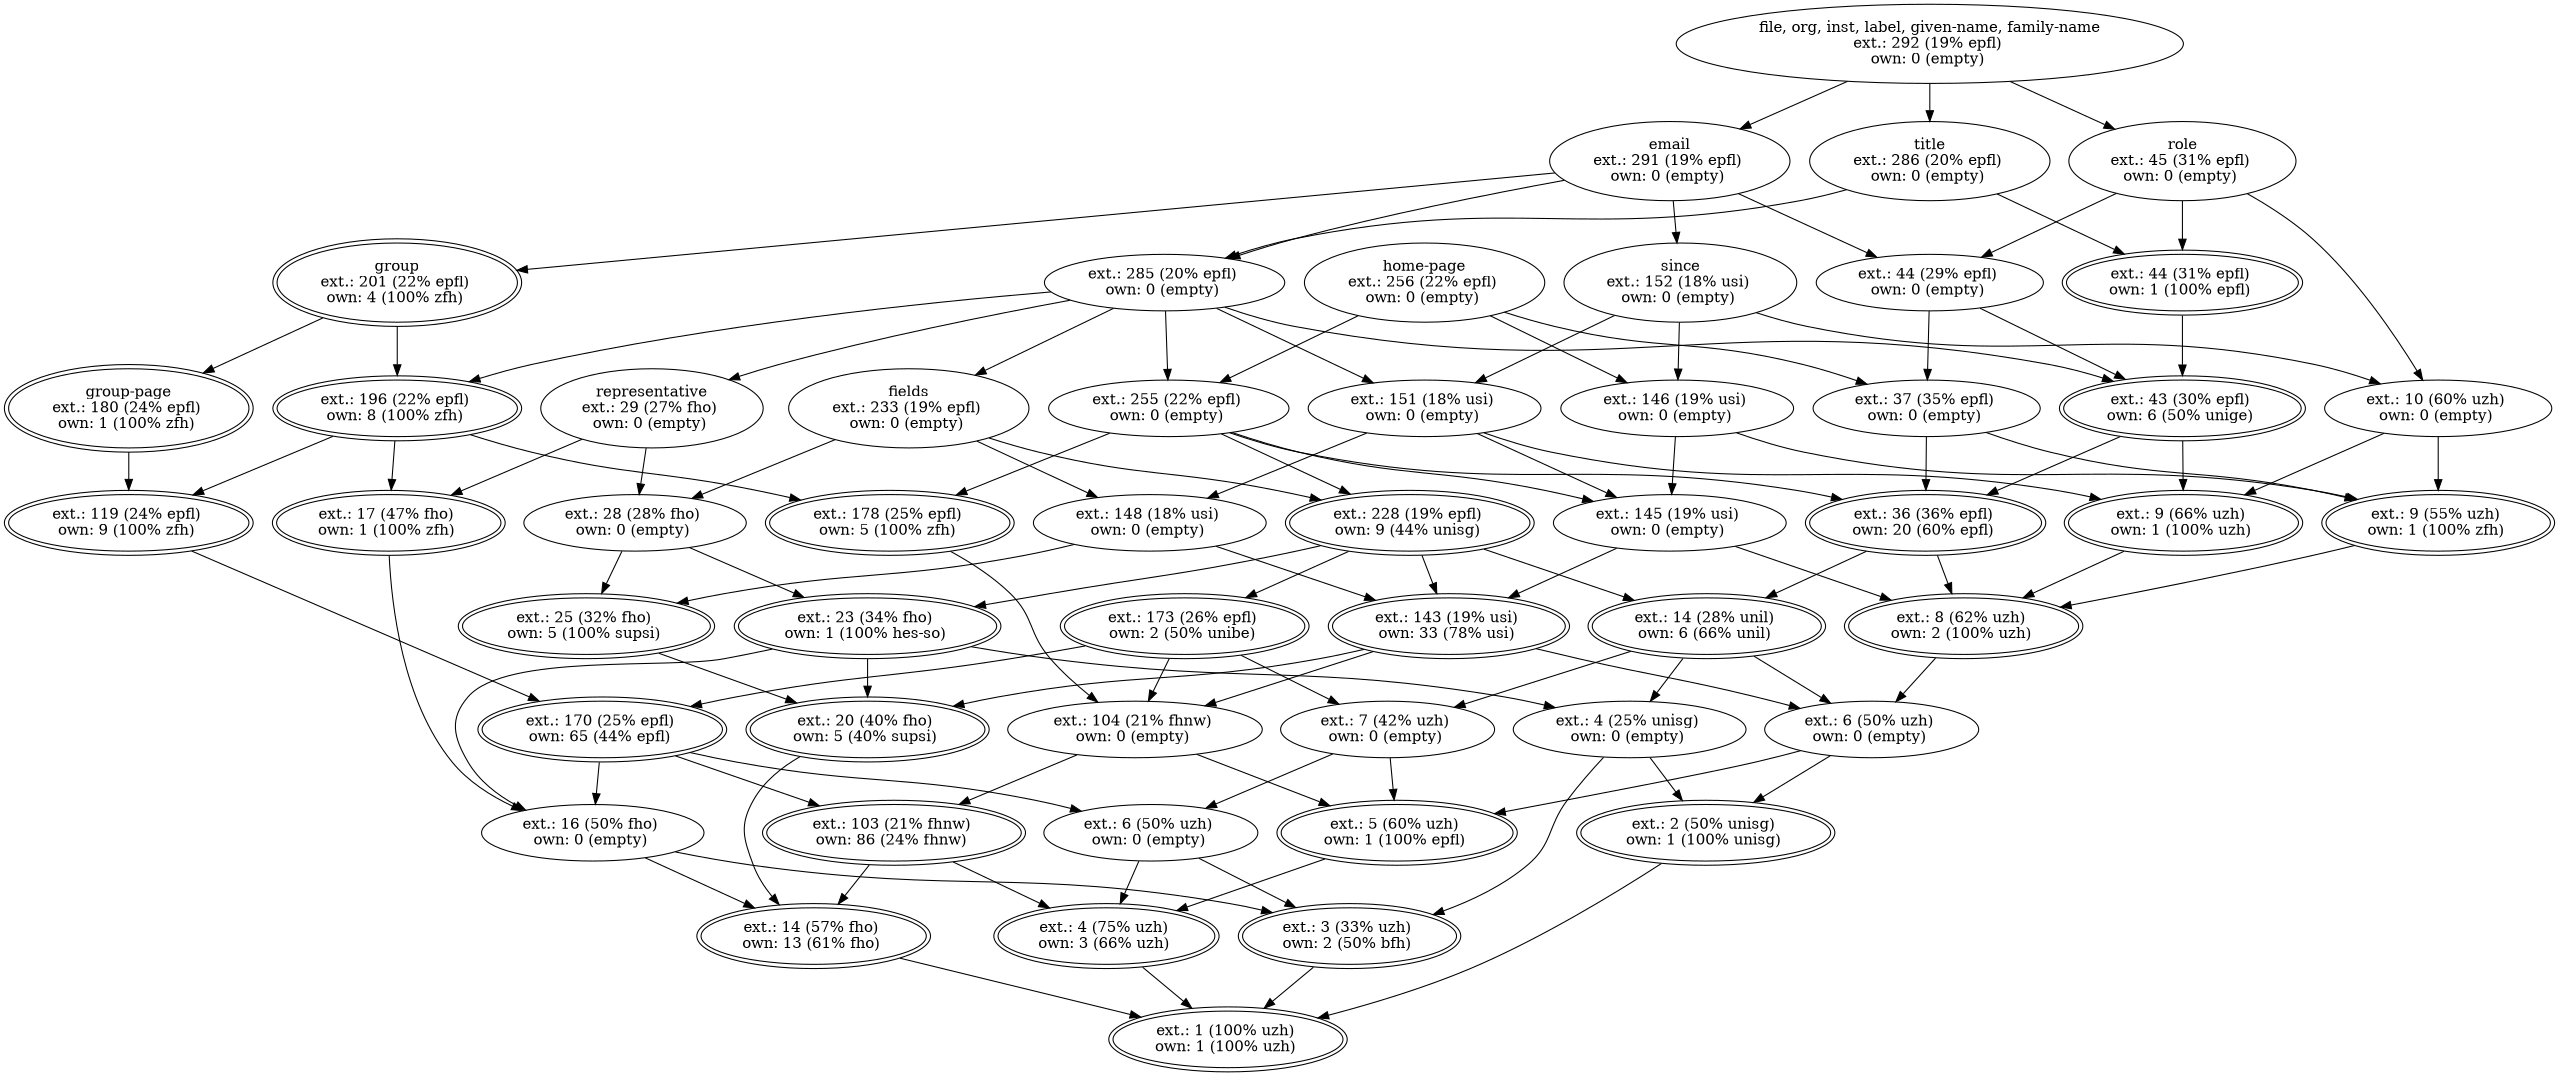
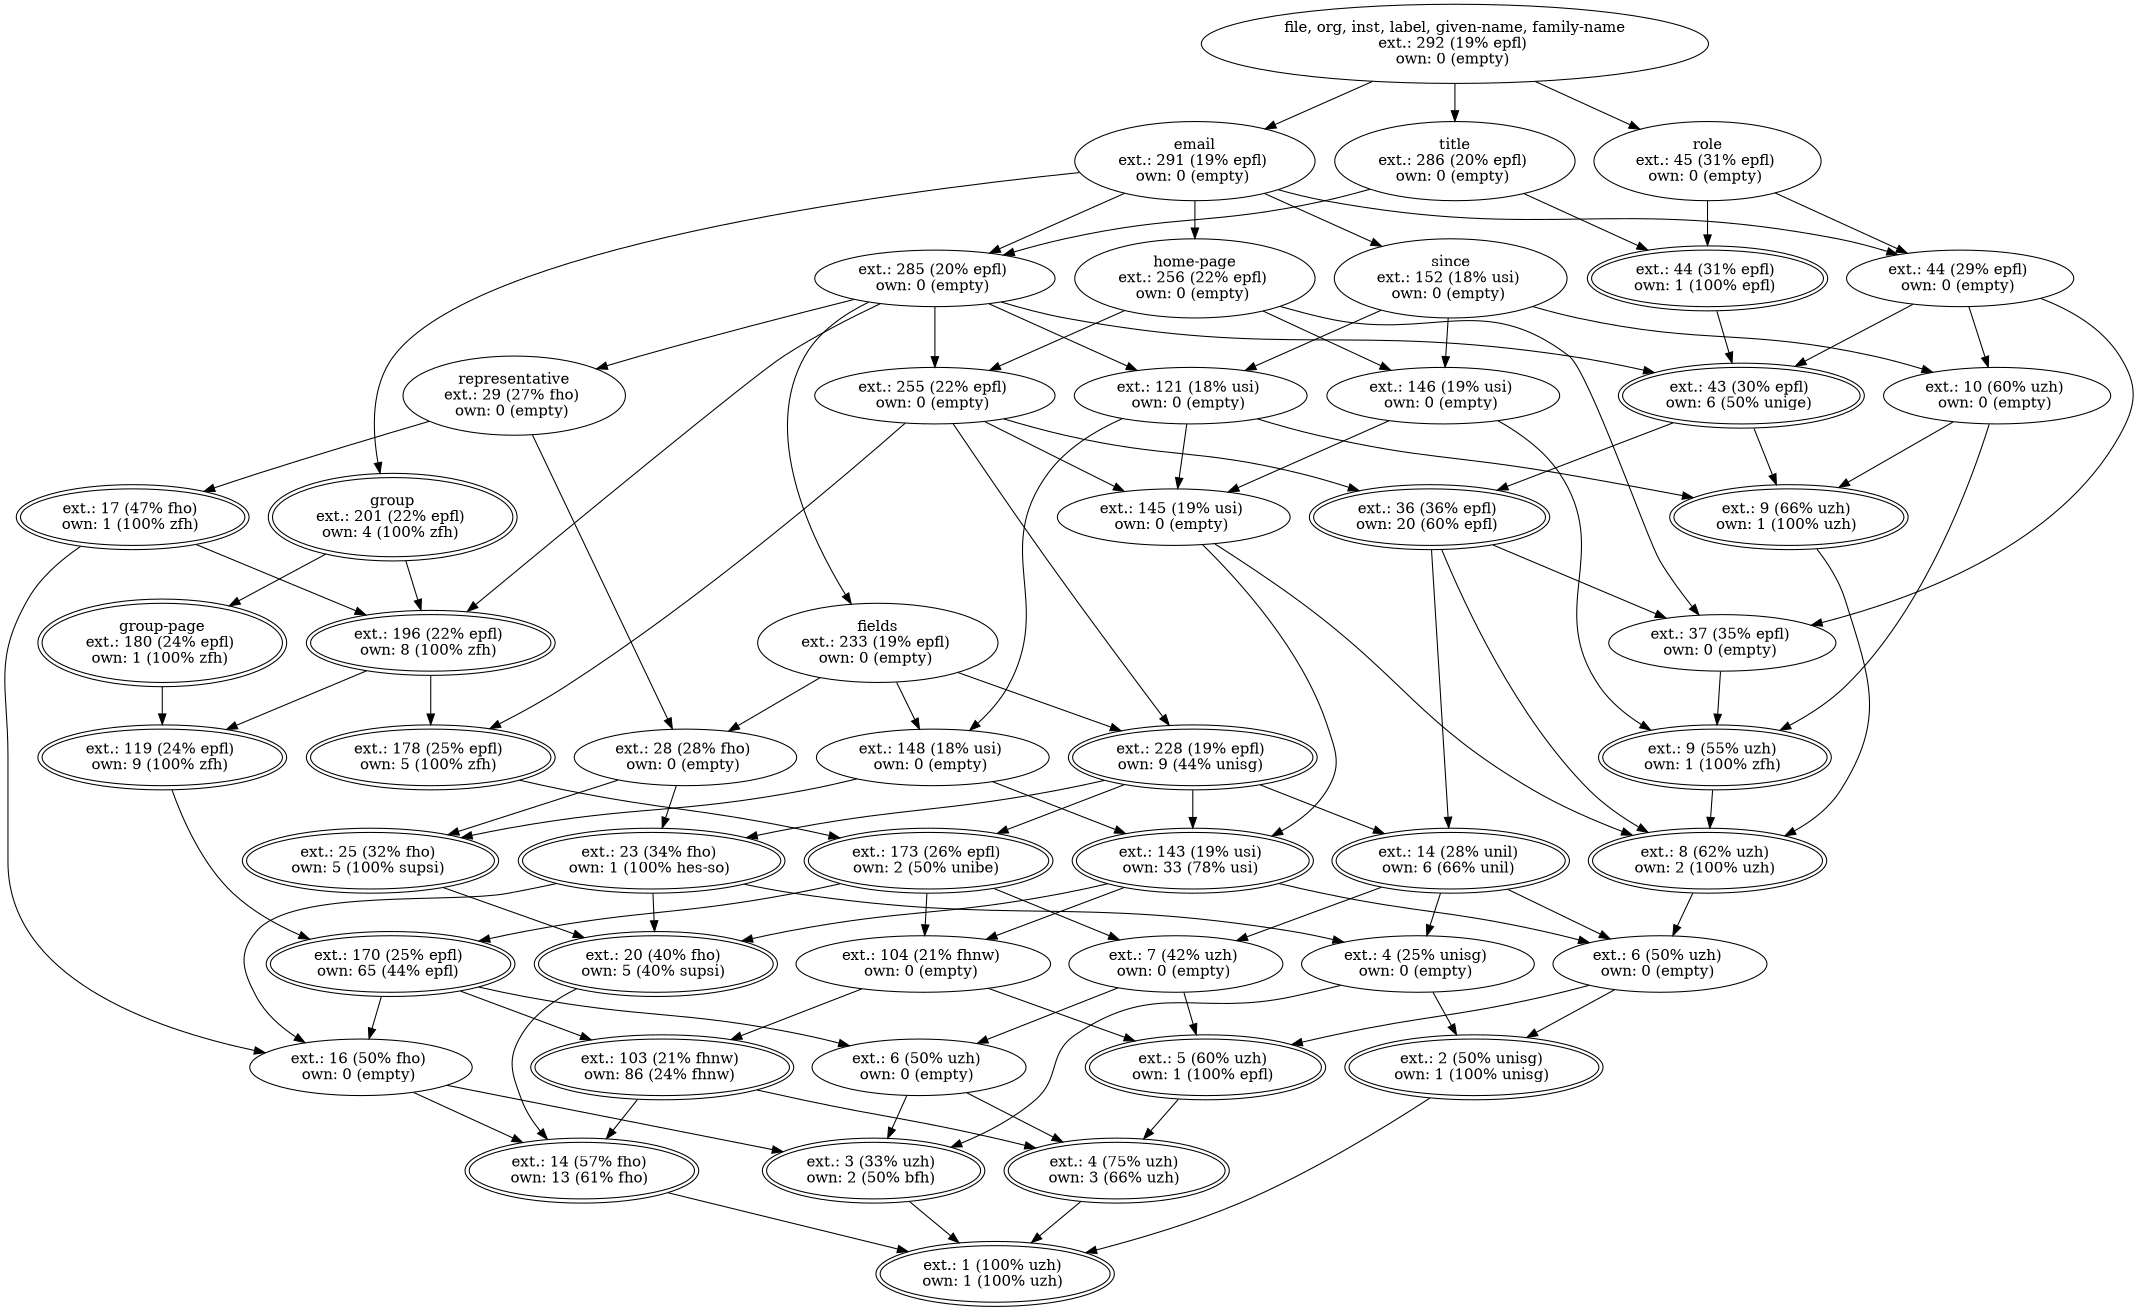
edge "email ext.: 291 (19% epfl) own: 0 (empty)" -> "home-page ext.: 256 (22% epfl) own: 0 (empty)": added
edge "role ext.: 45 (31% epfl) own: 0 (empty)" -> "ext.: 10 (60% uzh) own: 0 (empty)": now "ext.: 44 (29% epfl) own: 0 (empty)" -> "ext.: 10 (60% uzh) own: 0 (empty)"
node "ext.: 151 (18% usi) own: 0 (empty)": label "ext.: 151 (18% usi) own: 0 (empty)" -> "ext.: 121 (18% usi) own: 0 (empty)"
edge "ext.: 37 (35% epfl) own: 0 (empty)" -> "ext.: 36 (36% epfl) own: 20 (60% epfl)": reversed
edge "ext.: 196 (22% epfl) own: 8 (100% zfh)" -> "ext.: 17 (47% fho) own: 1 (100% zfh)": reversed
edge "ext.: 178 (25% epfl) own: 5 (100% zfh)" -> "ext.: 104 (21% fhnw) own: 0 (empty)": now "ext.: 178 (25% epfl) own: 5 (100% zfh)" -> "ext.: 173 (26% epfl) own: 2 (50% unibe)"
